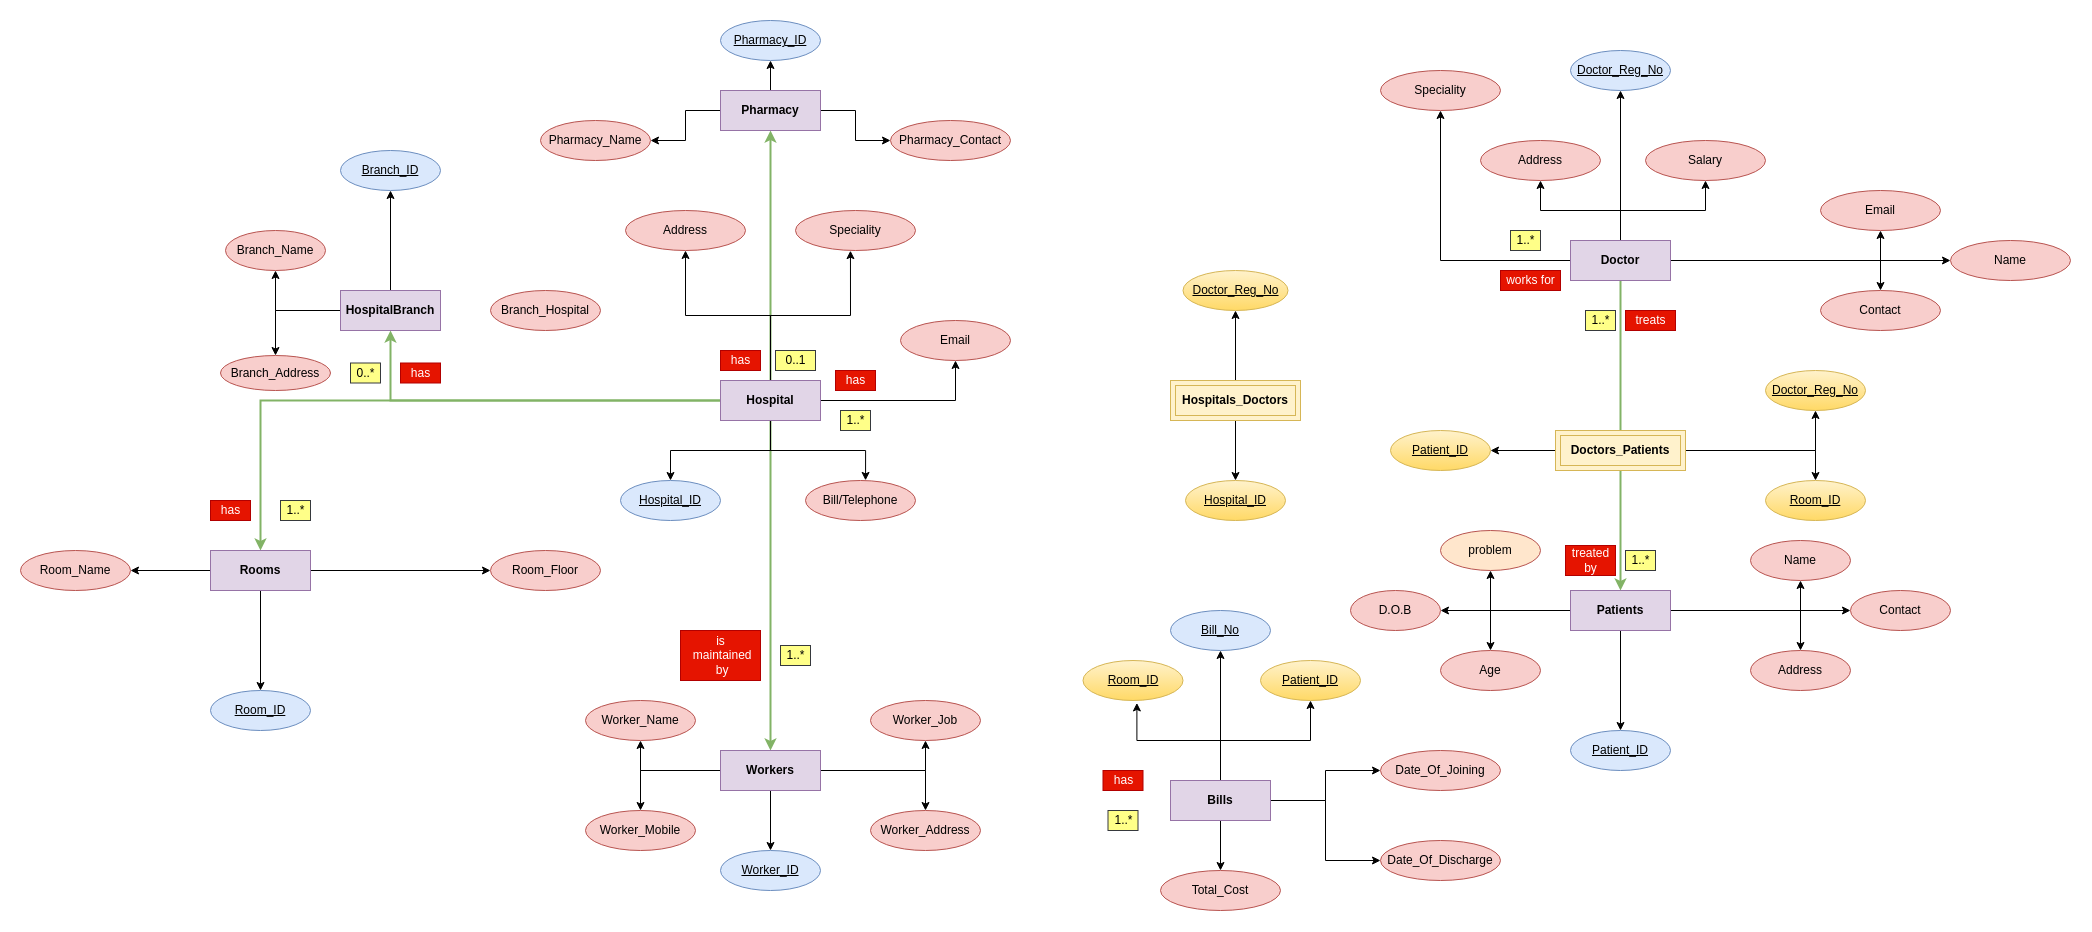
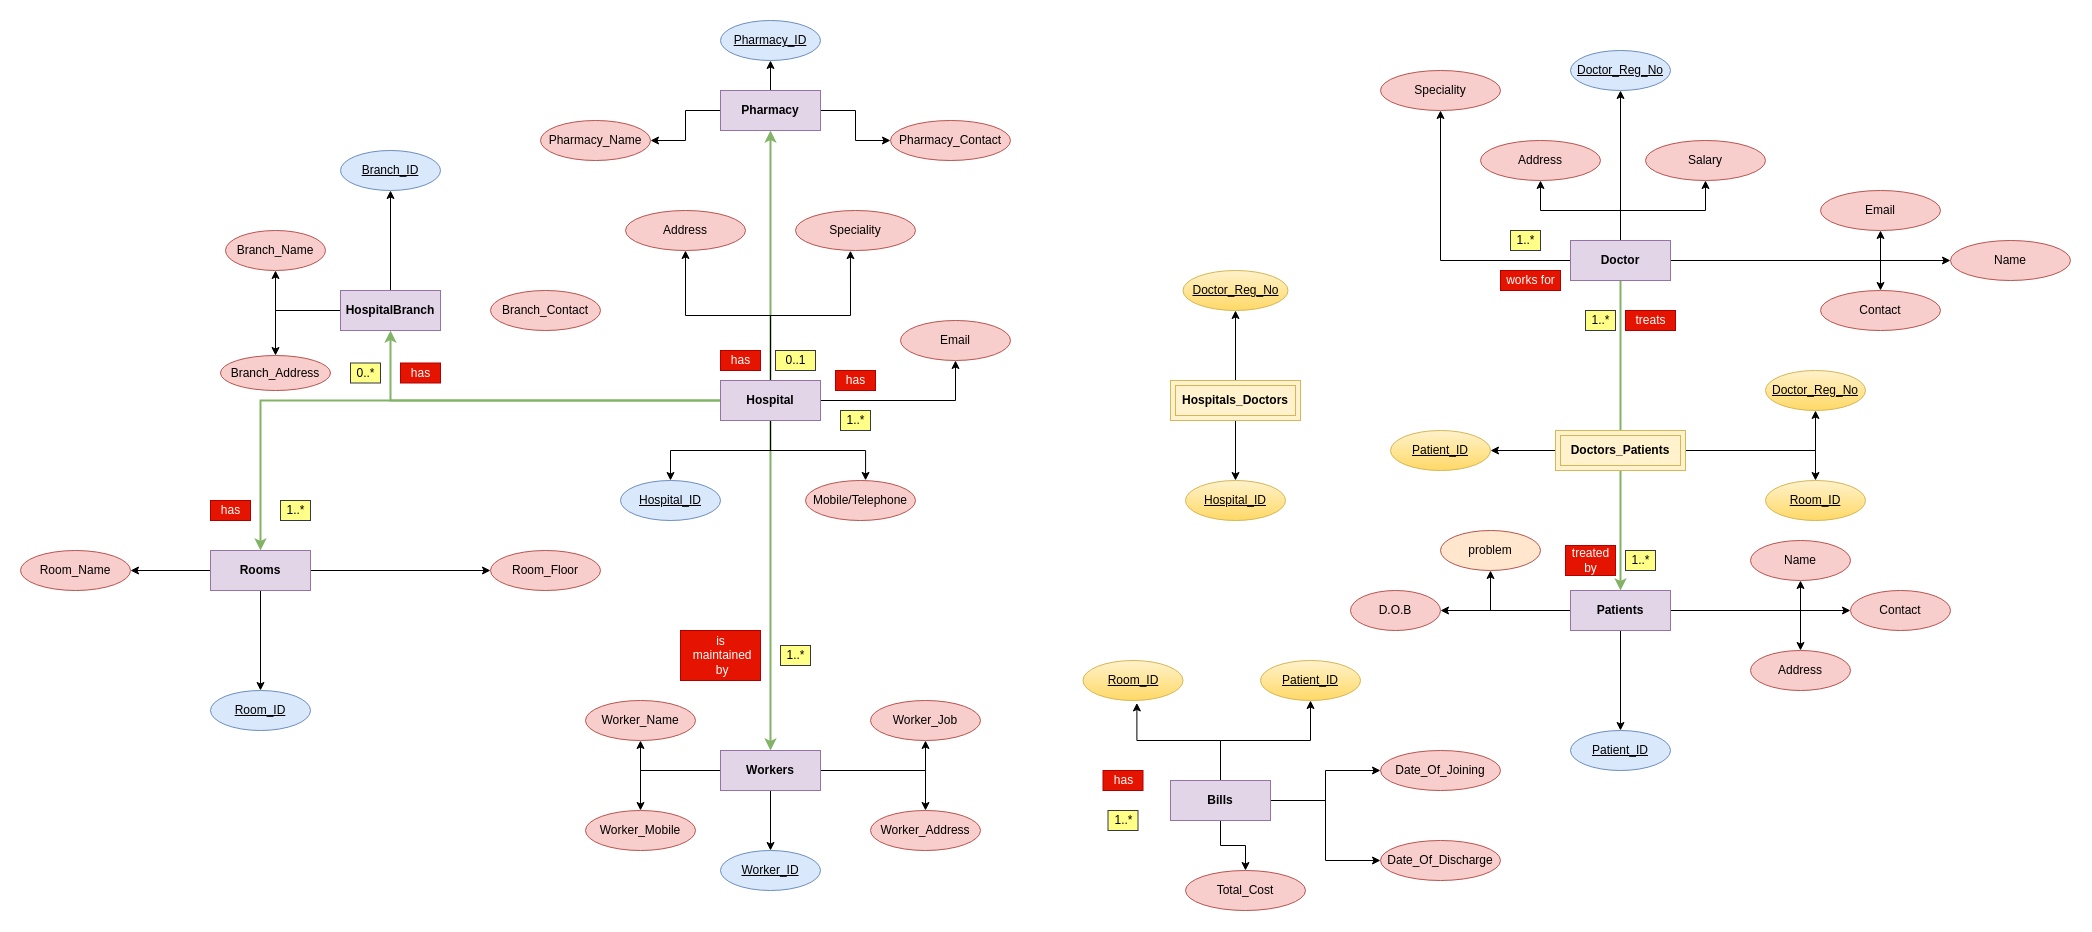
node "Branch_Hospital": label "Branch_Hospital" -> "Branch_Contact"
node "Bill/Telephone": label "Bill/Telephone" -> "Mobile/Telephone"
edge "Patients" -> "Age": removed
node "Bill_No": removed
node "Age": removed
edge "Bills" -> "Bill_No": removed
node "Total_Cost": moved (1221, 891) -> (1246, 891)
